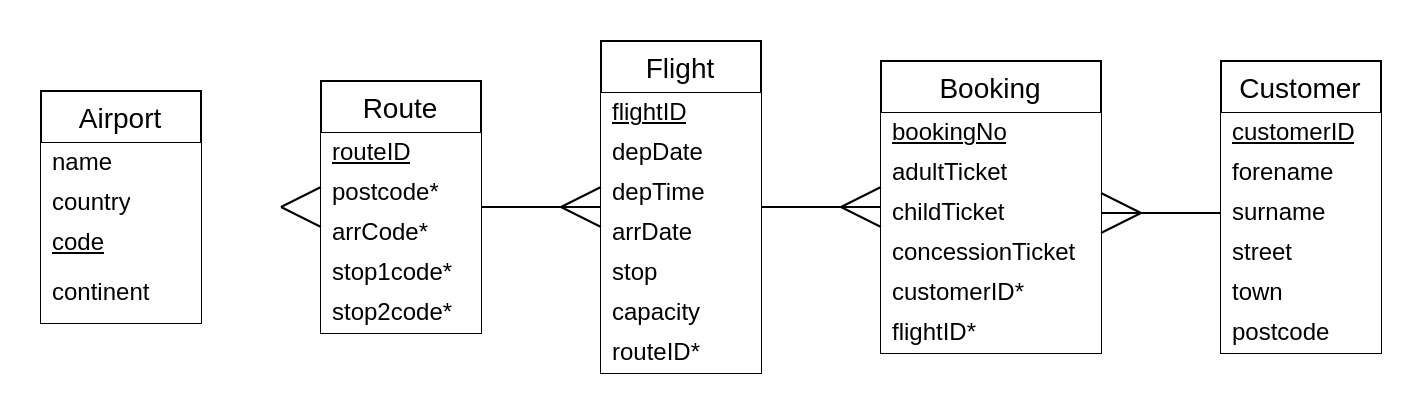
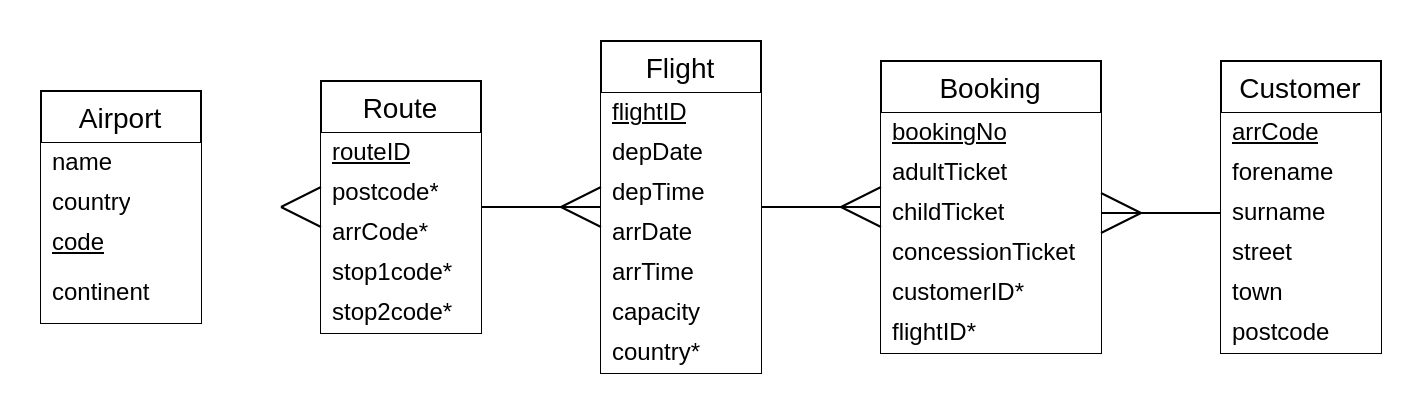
node "customerID": label "customerID" -> "arrCode"
node "stop": label "stop" -> "arrTime"
node "routeID*": label "routeID*" -> "country*"
